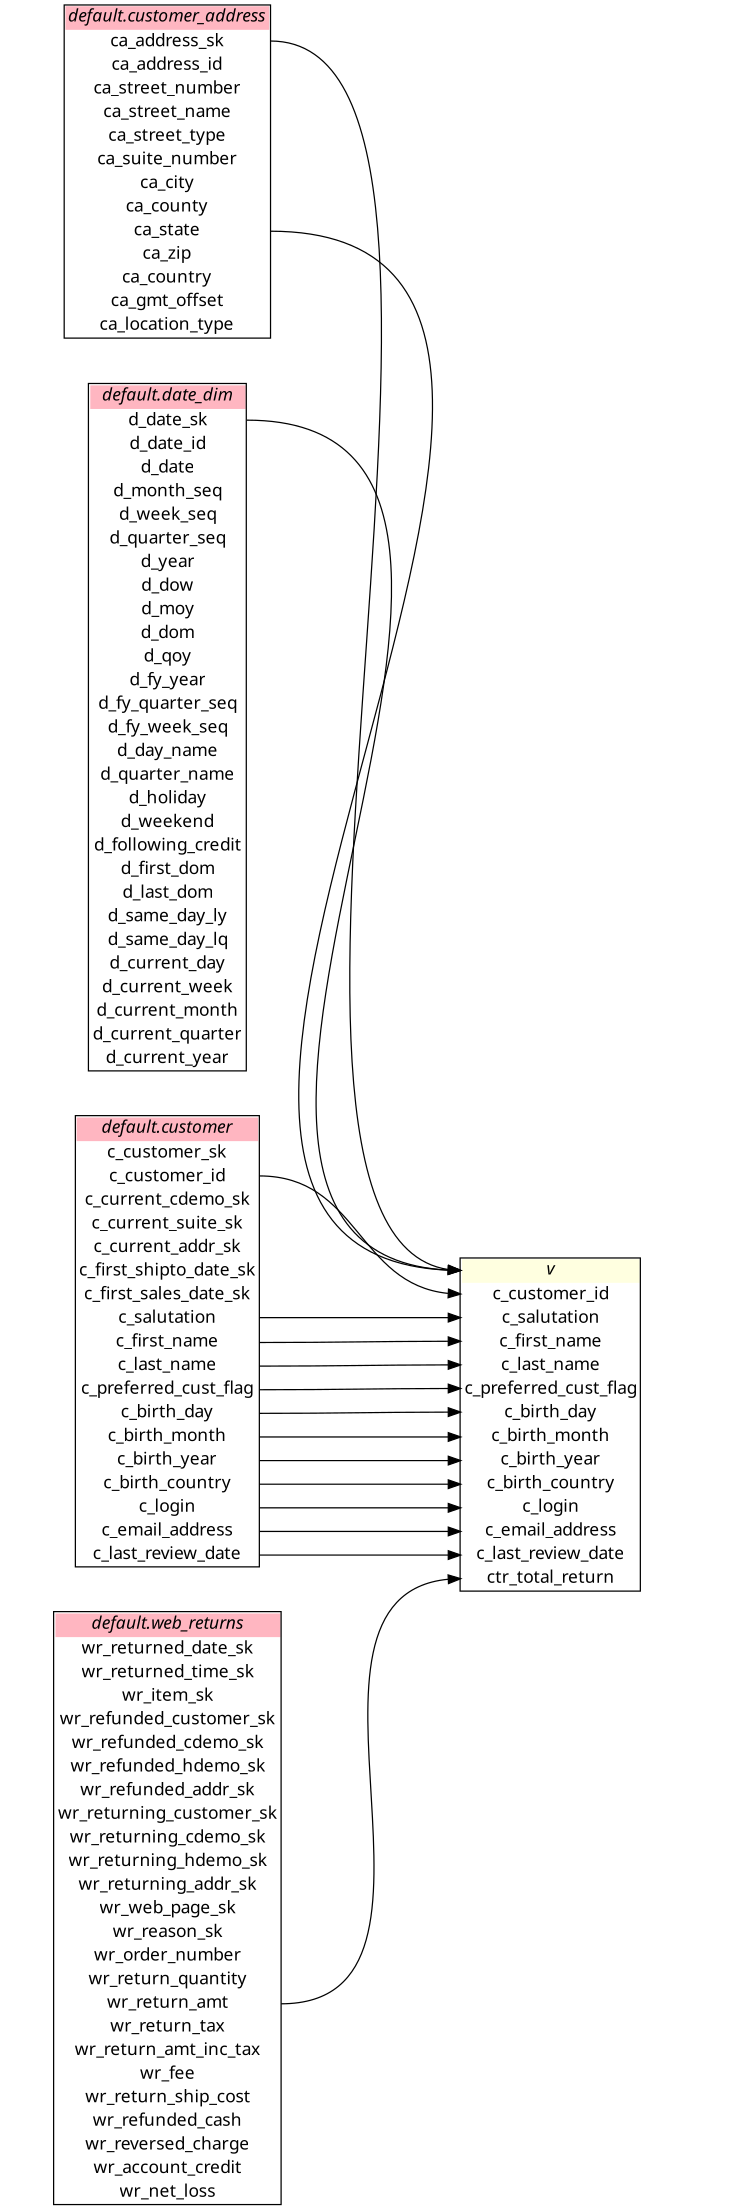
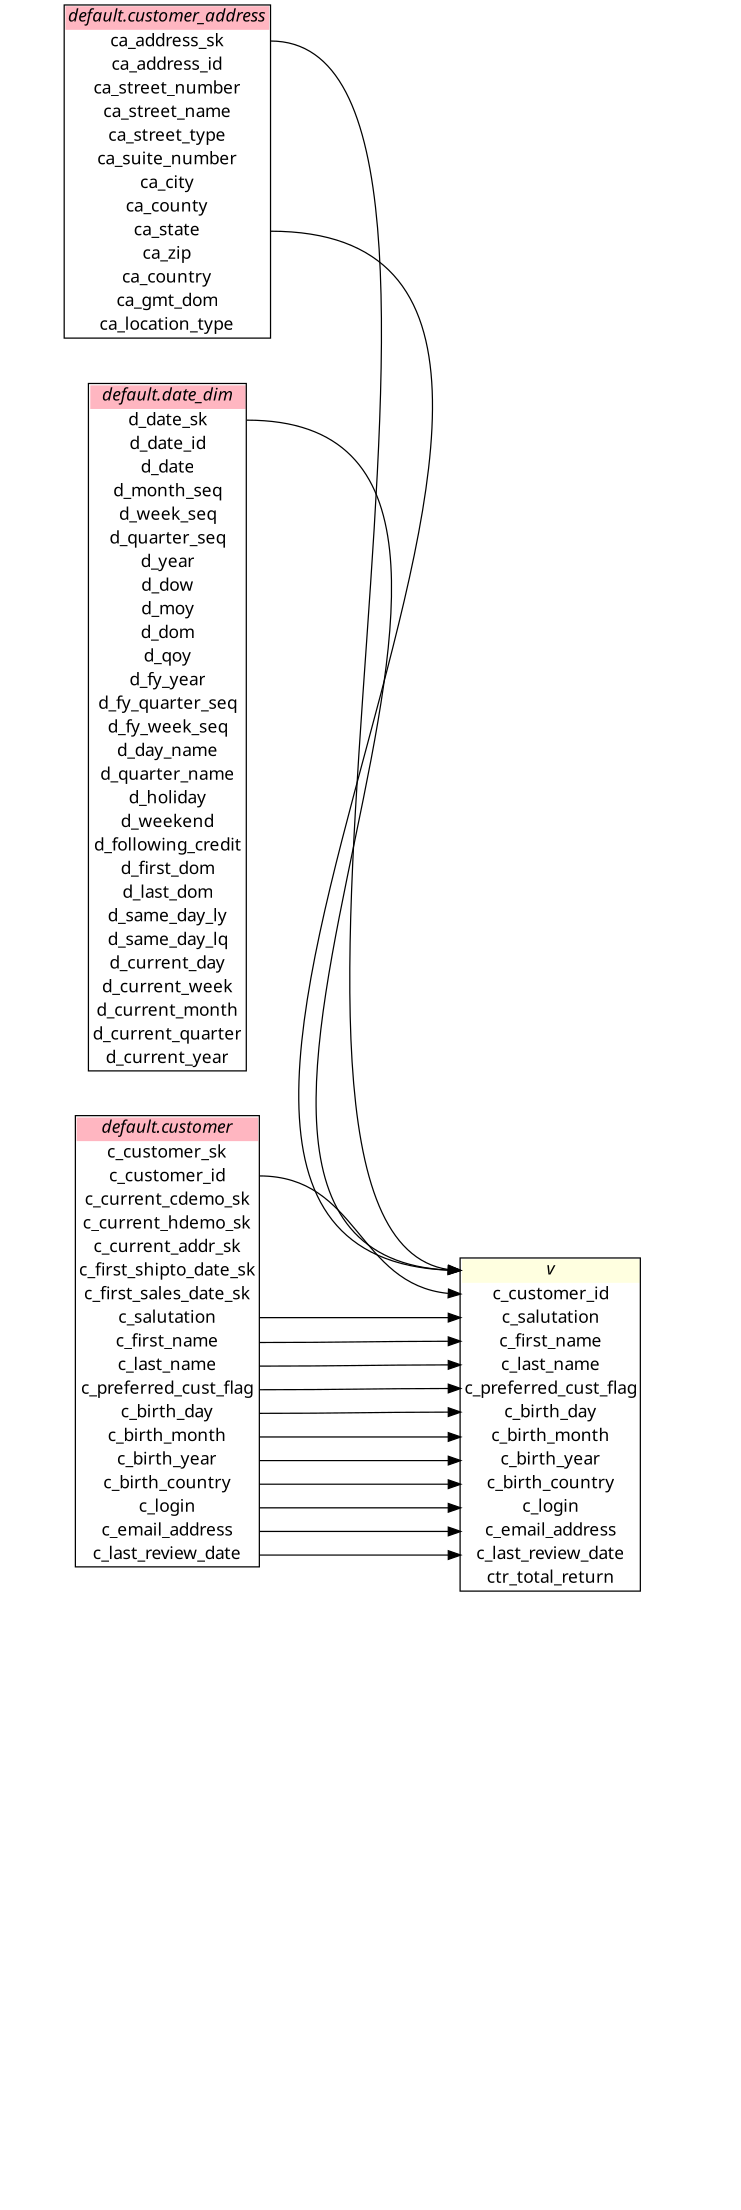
node "default.customer_address": text "ca_gmt_offset" -> "ca_gmt_dom"
node "default.customer": text "c_current_suite_sk" -> "c_current_hdemo_sk"
node "default.web_returns": removed
